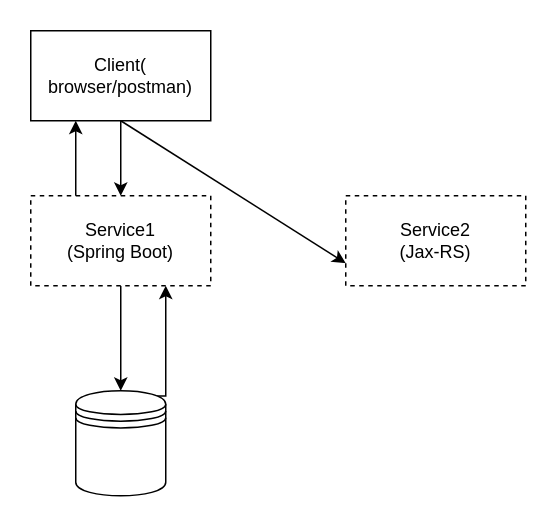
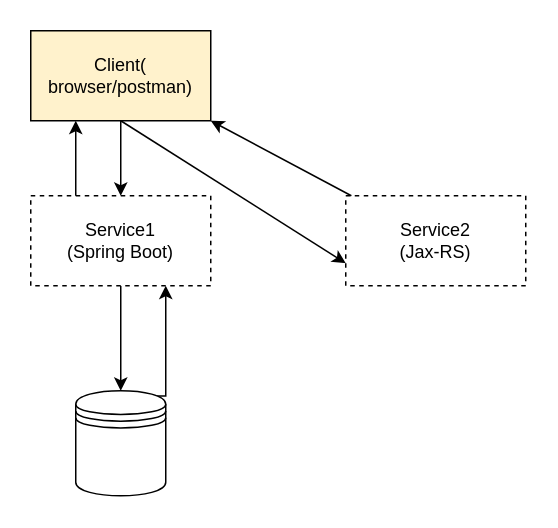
node "Client( browser/postman)": fillcolor #ffffff -> #fff2cc
edge "Service2 (Jax-RS)" -> "Client( browser/postman)": added
